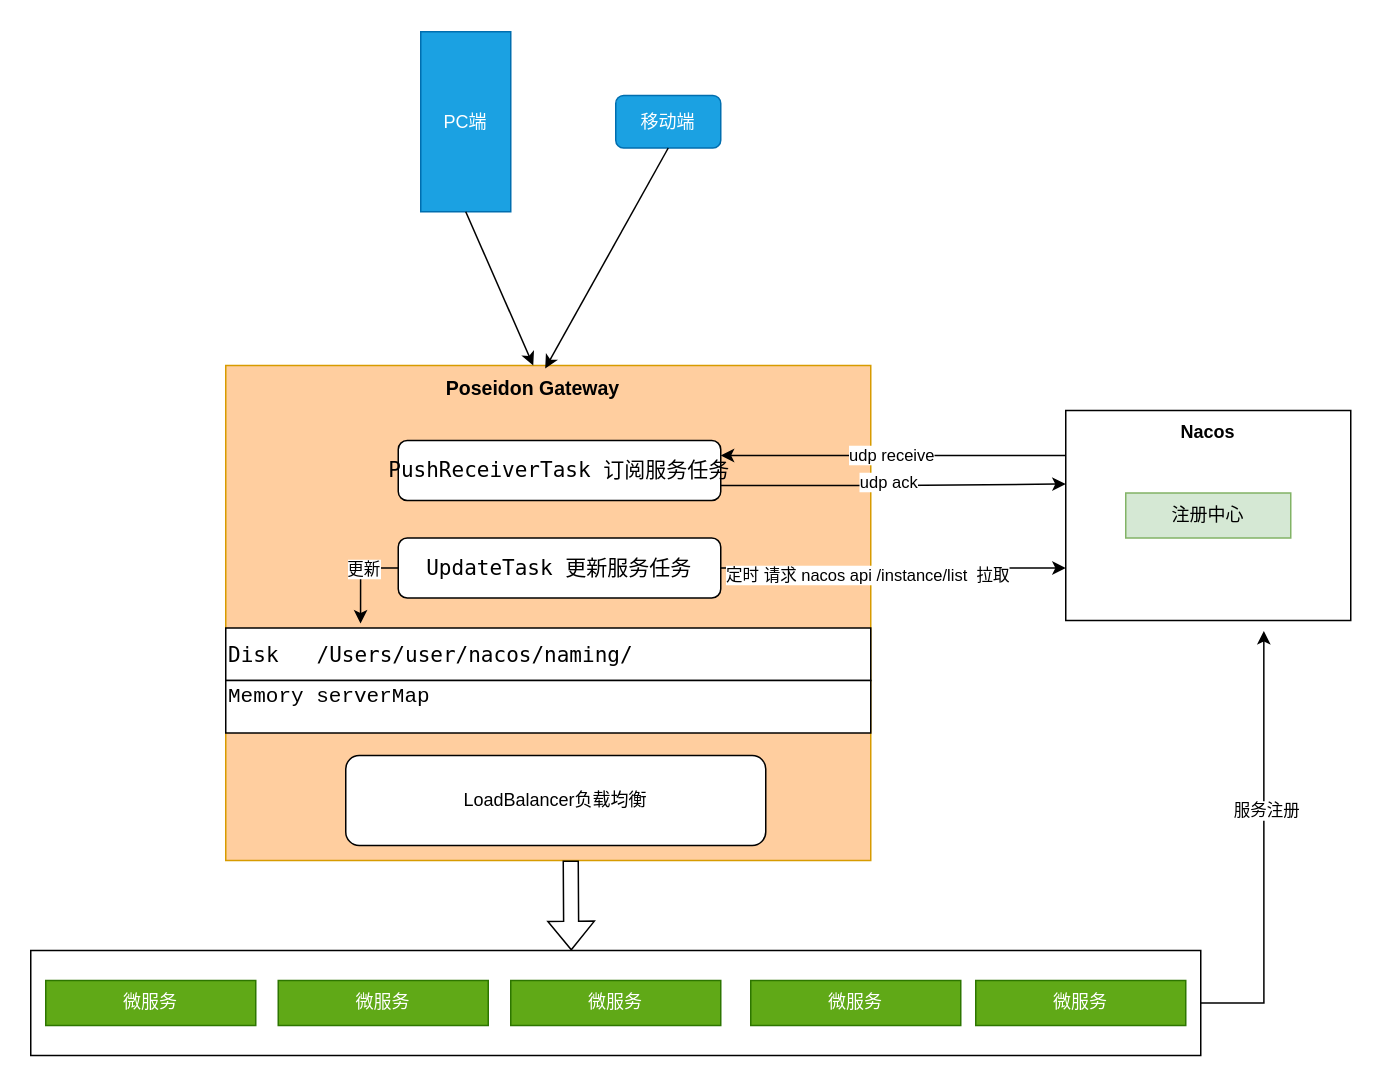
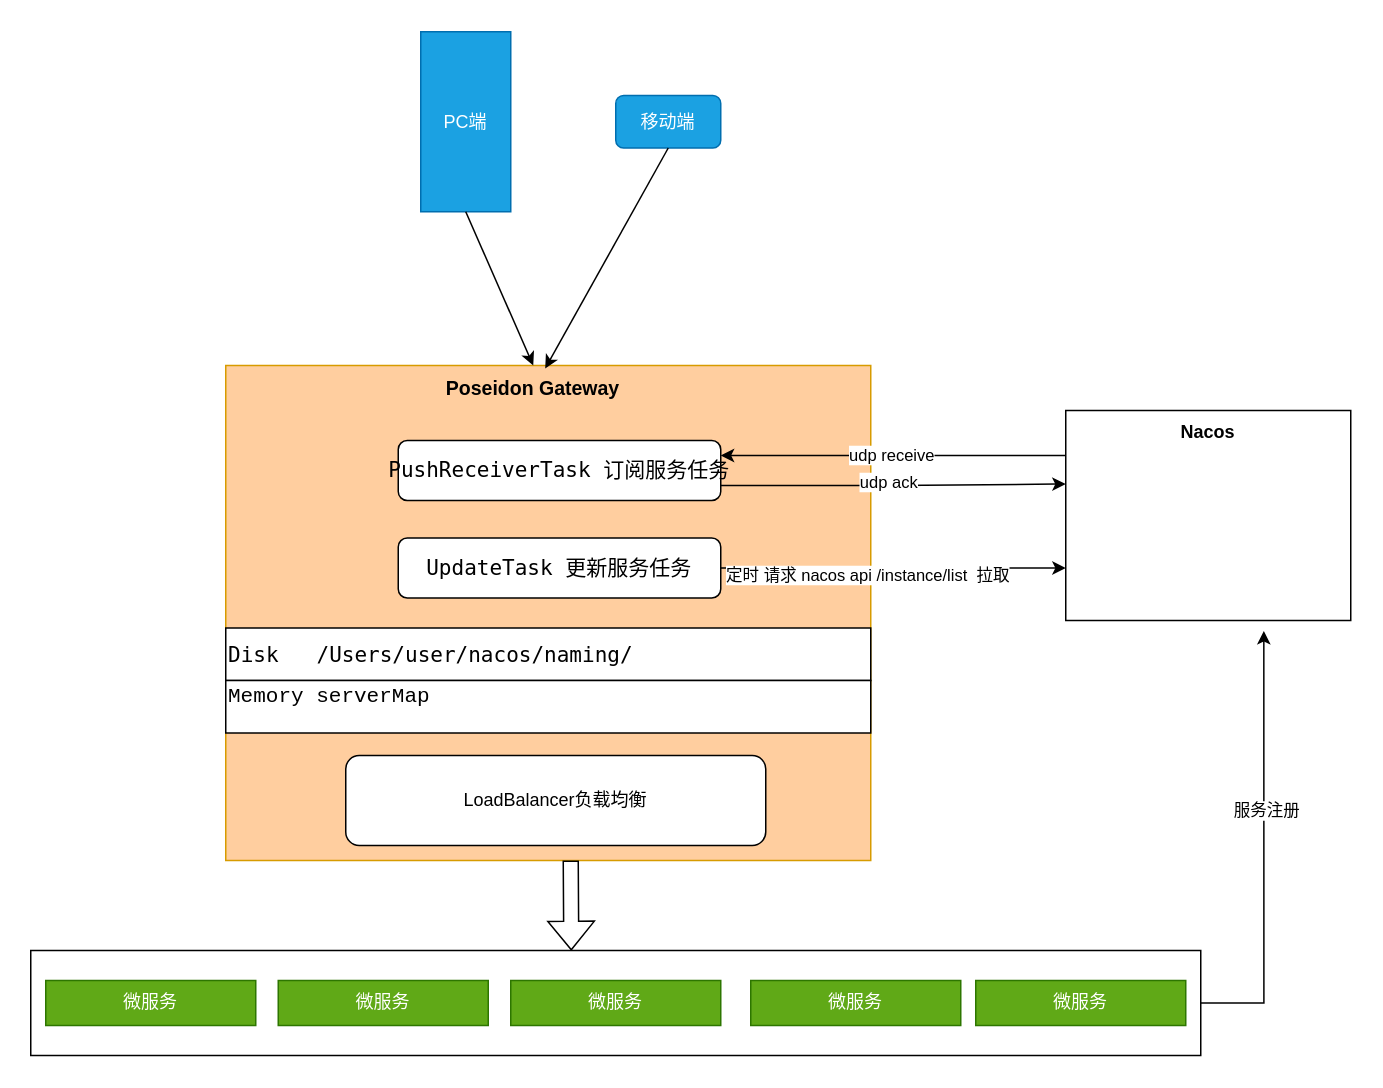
node "注册中心": removed
edge "UpdateTask 更新服务任务" -> "Disk /Users/user/nacos/naming/": removed, label "更新"
